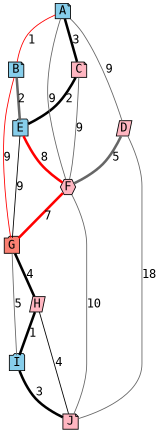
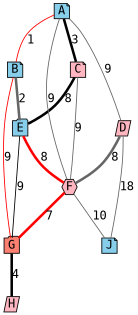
edge "C" -- "E": label "2" -> "8"
edge "D" -- "F": label "5" -> "8"
node "I": removed
edge "H" -- "J": removed, label "4"
node "J": fillcolor lightpink -> skyblue
